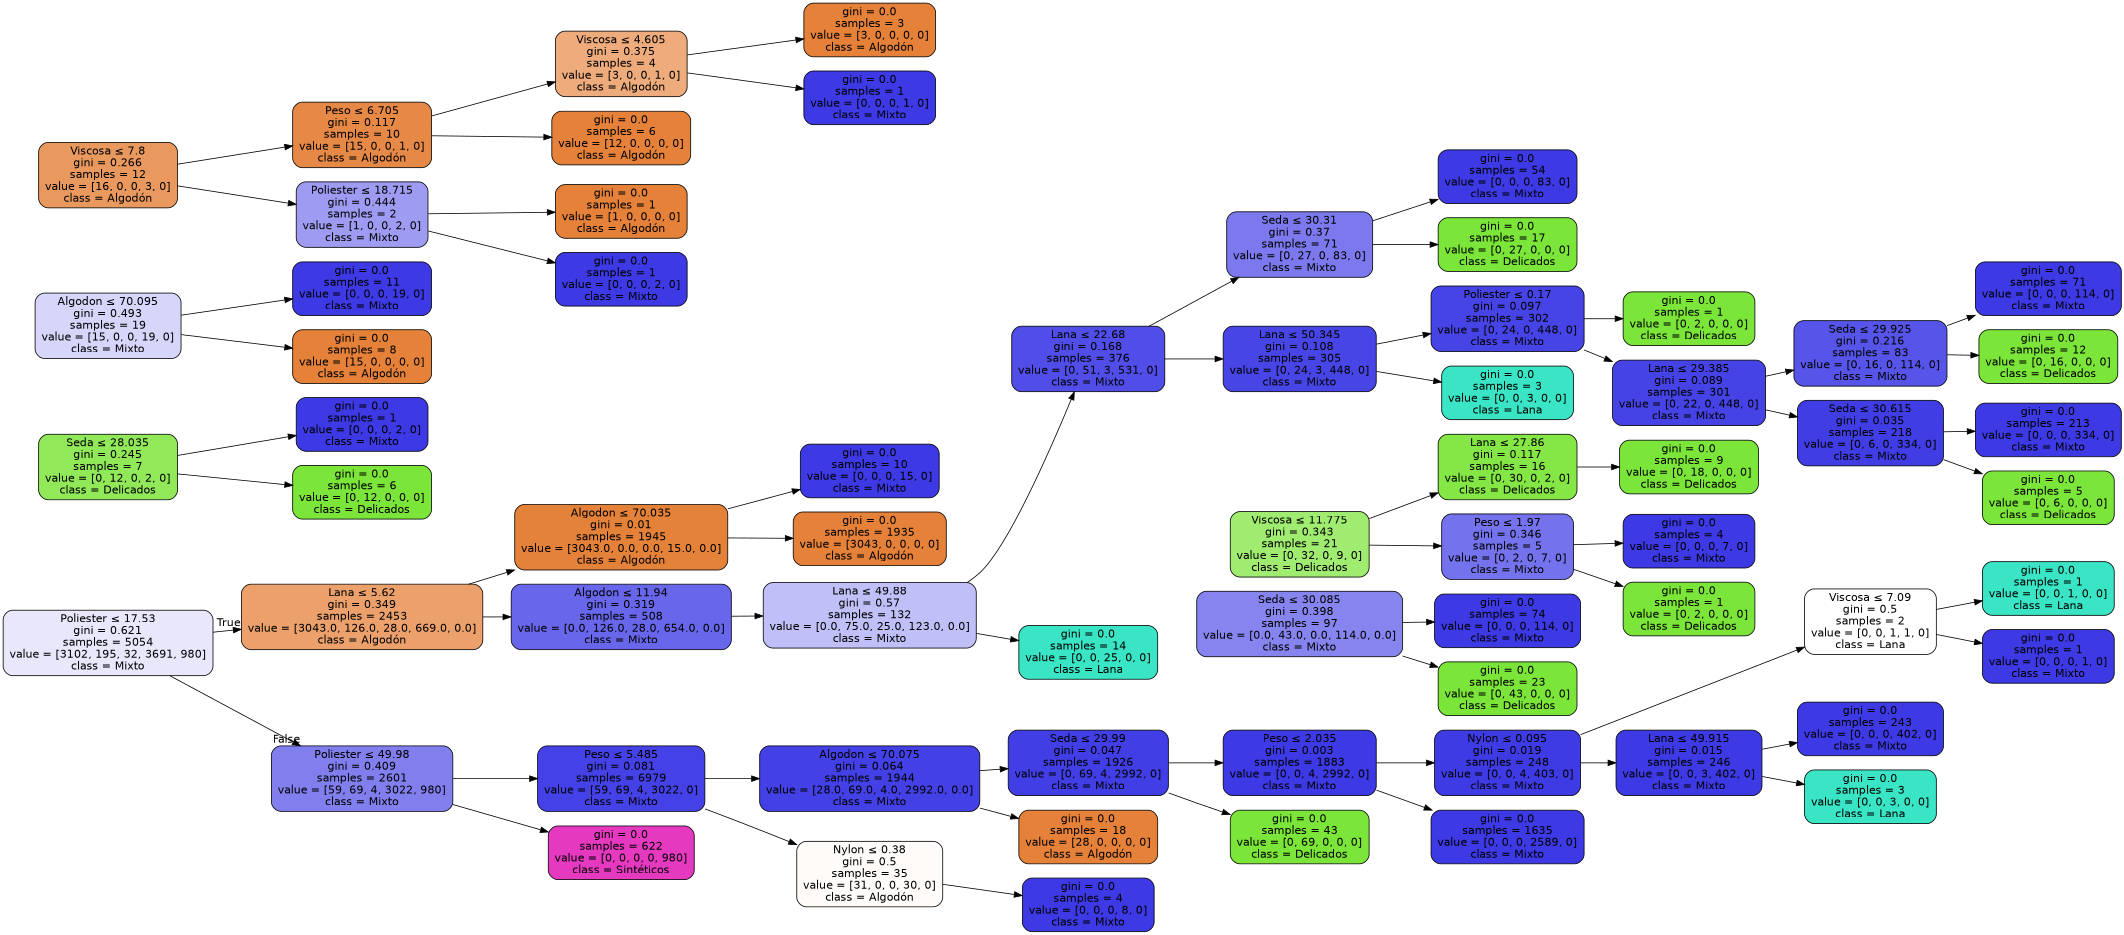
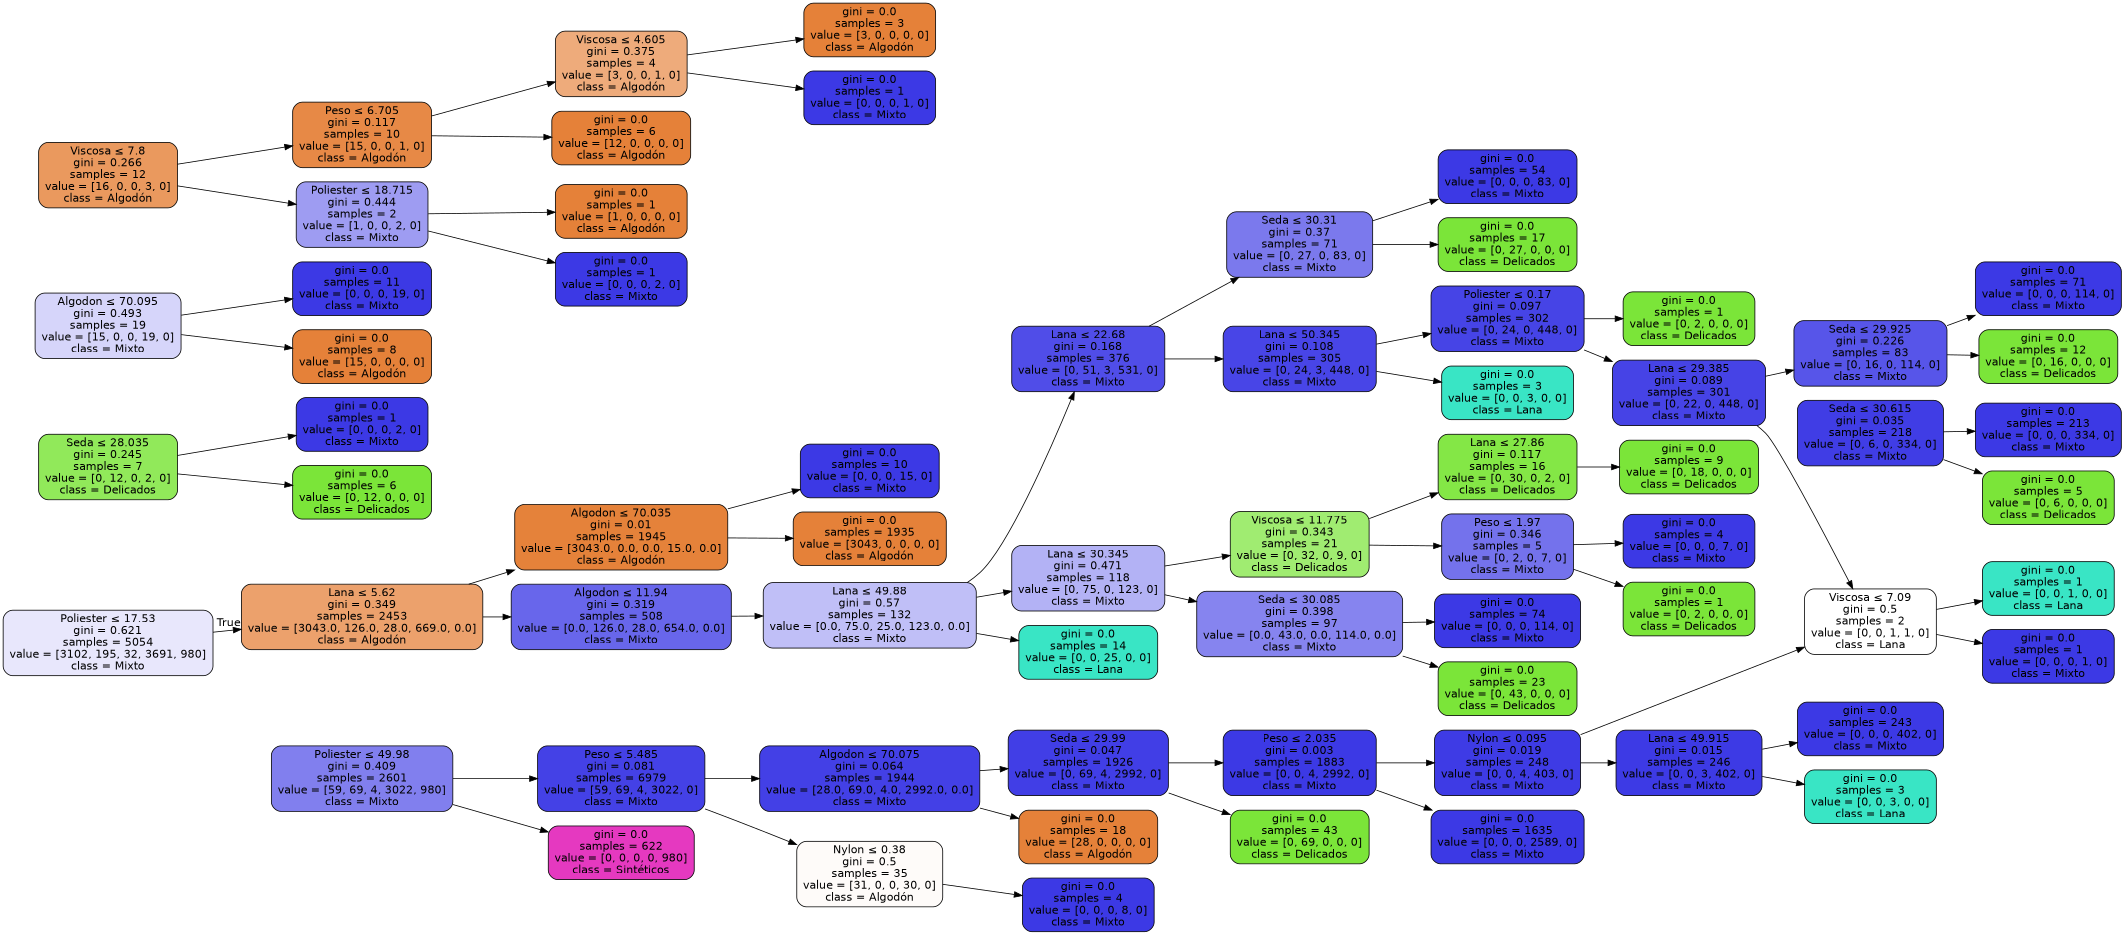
node "Seda ≤ 29.925": text "gini = 0.216" -> "gini = 0.226"
edge "Lana ≤ 29.385" -> "Seda ≤ 30.615": now "Lana ≤ 29.385" -> "Viscosa ≤ 7.09"
node "Lana ≤ 30.345": added
edge "Poliester ≤ 17.53" -> "Poliester ≤ 49.98": removed
